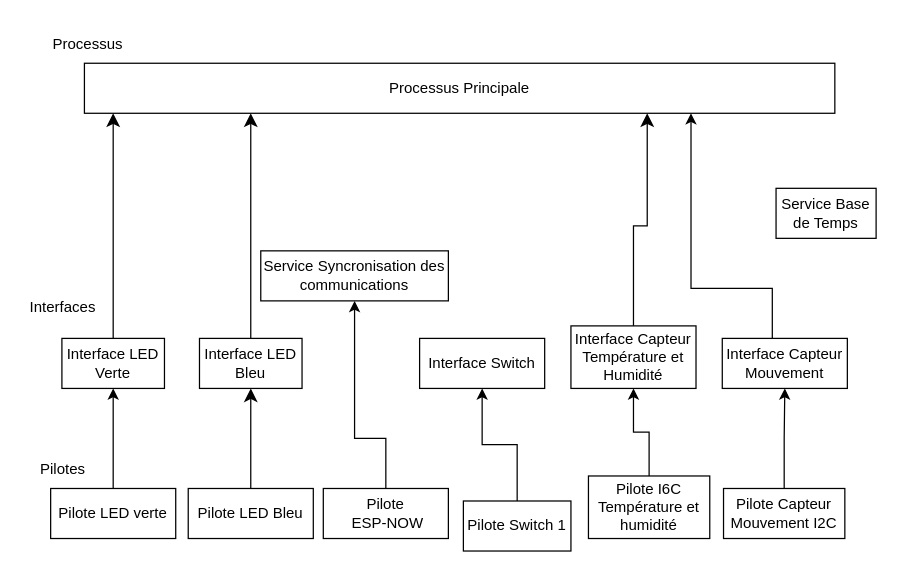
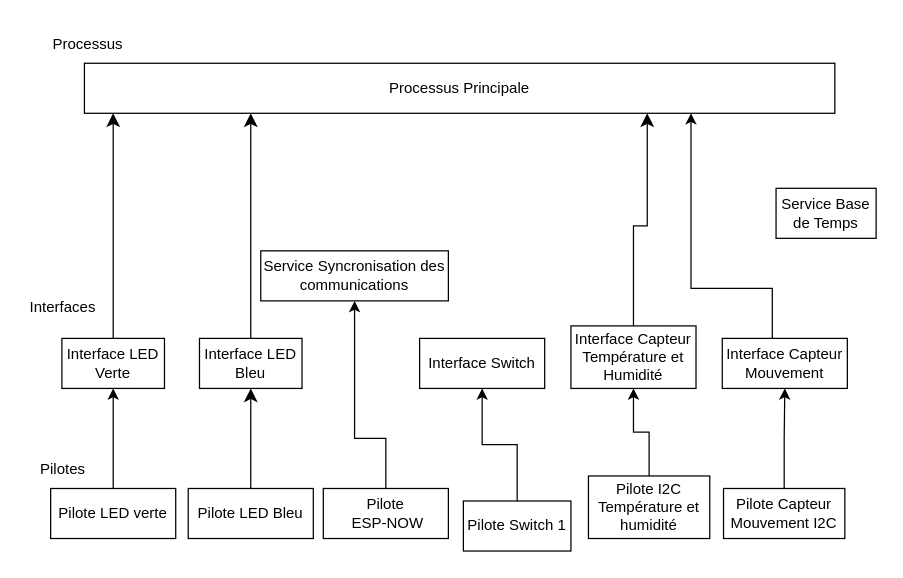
node "Pilote I6C Température et humidité": label "Pilote I6C Température et humidité" -> "Pilote I2C Température et humidité"
